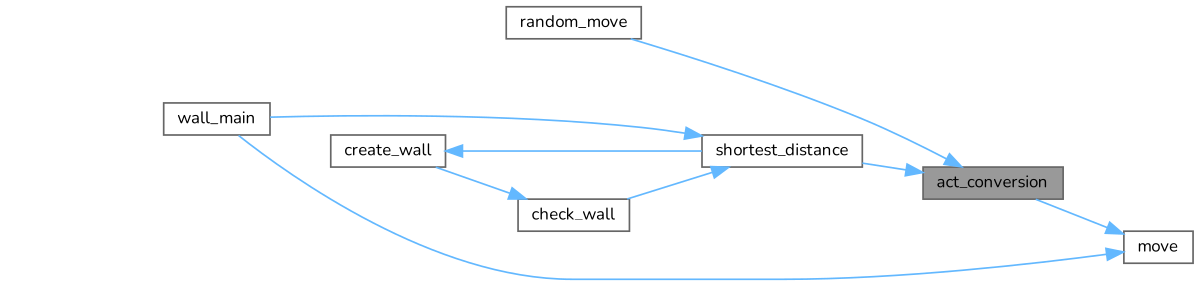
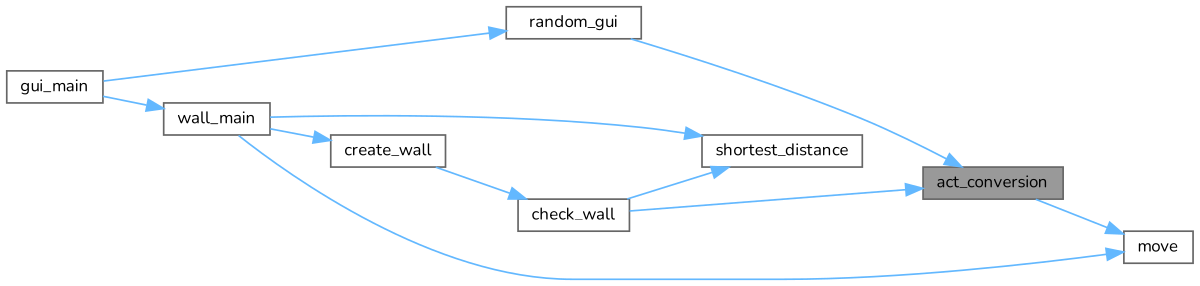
node "random_move": label "random_move" -> "random_gui"
node "gui_main": added
edge "shortest_distance" -> "create_wall": now "wall_main" -> "create_wall"
edge "shortest_distance" -> "act_conversion": now "check_wall" -> "act_conversion"
